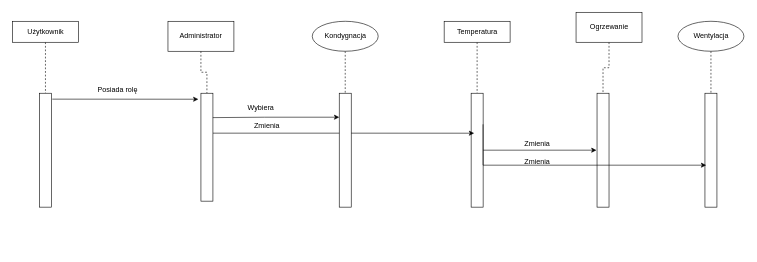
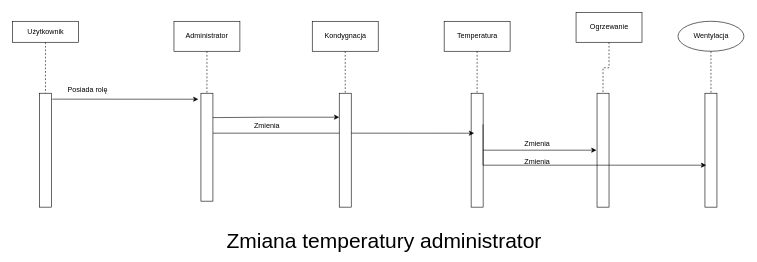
node "Temperatura": size 66x21 -> 66x30
node "Administrator": moved (201, 36) -> (207, 36)
node "Kondygnacja": shape ellipse -> rectangle
node "Posiada rolę": moved (117, 90) -> (87, 90)
node "Wybiera": removed
node "Zmiana temperatury administrator": added
